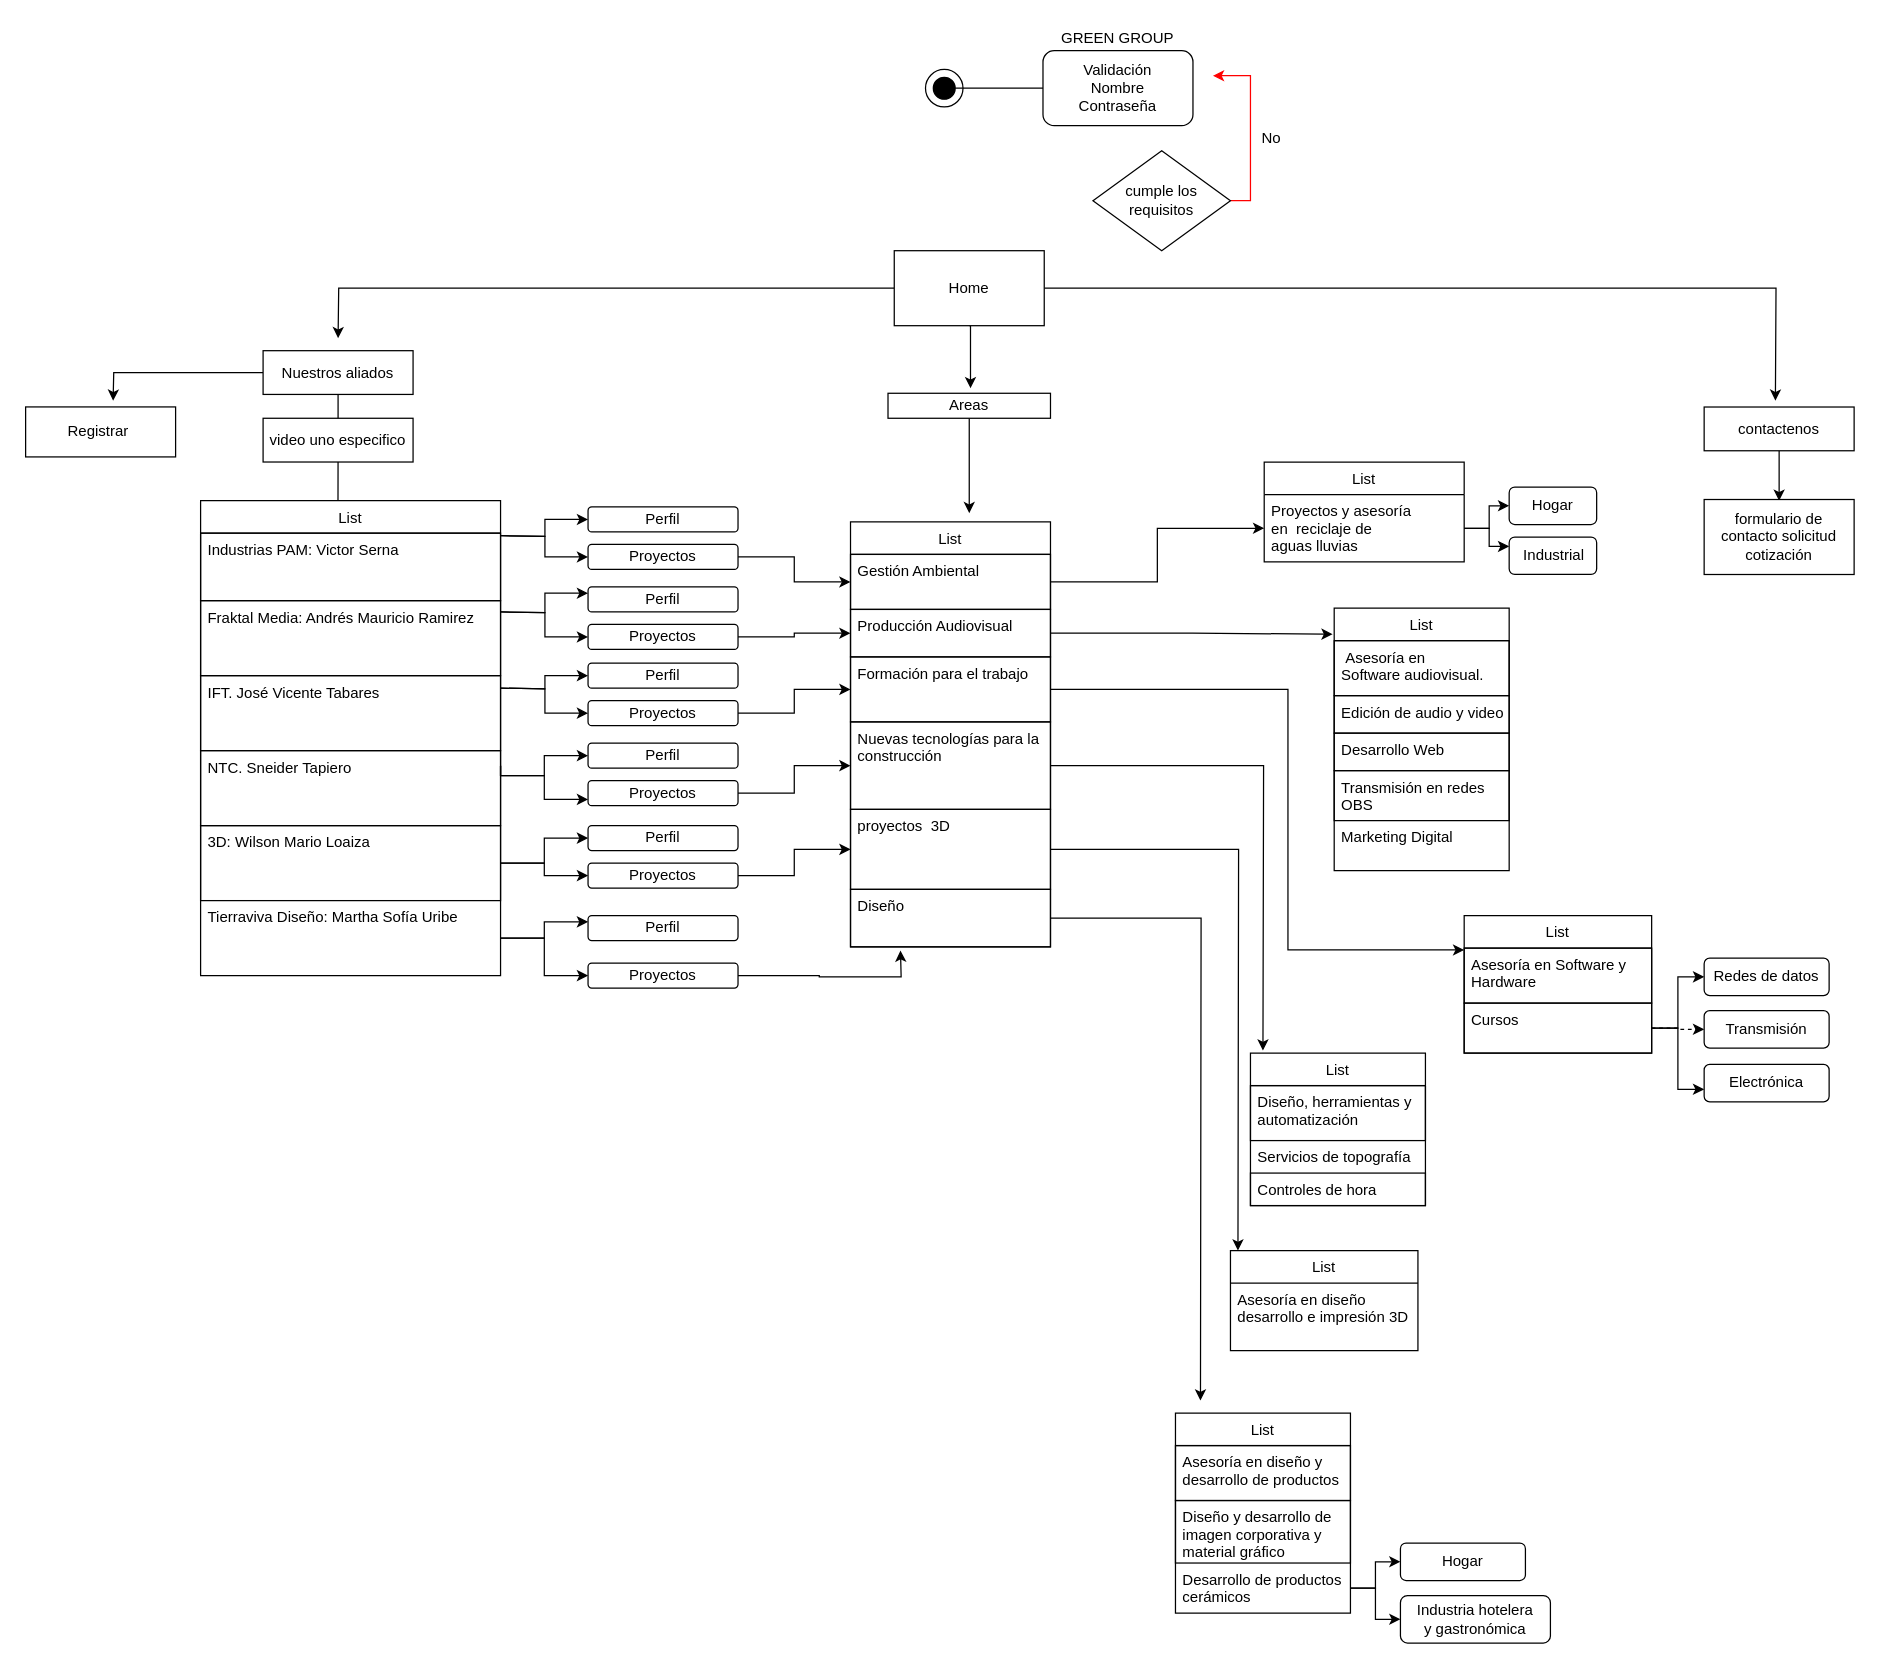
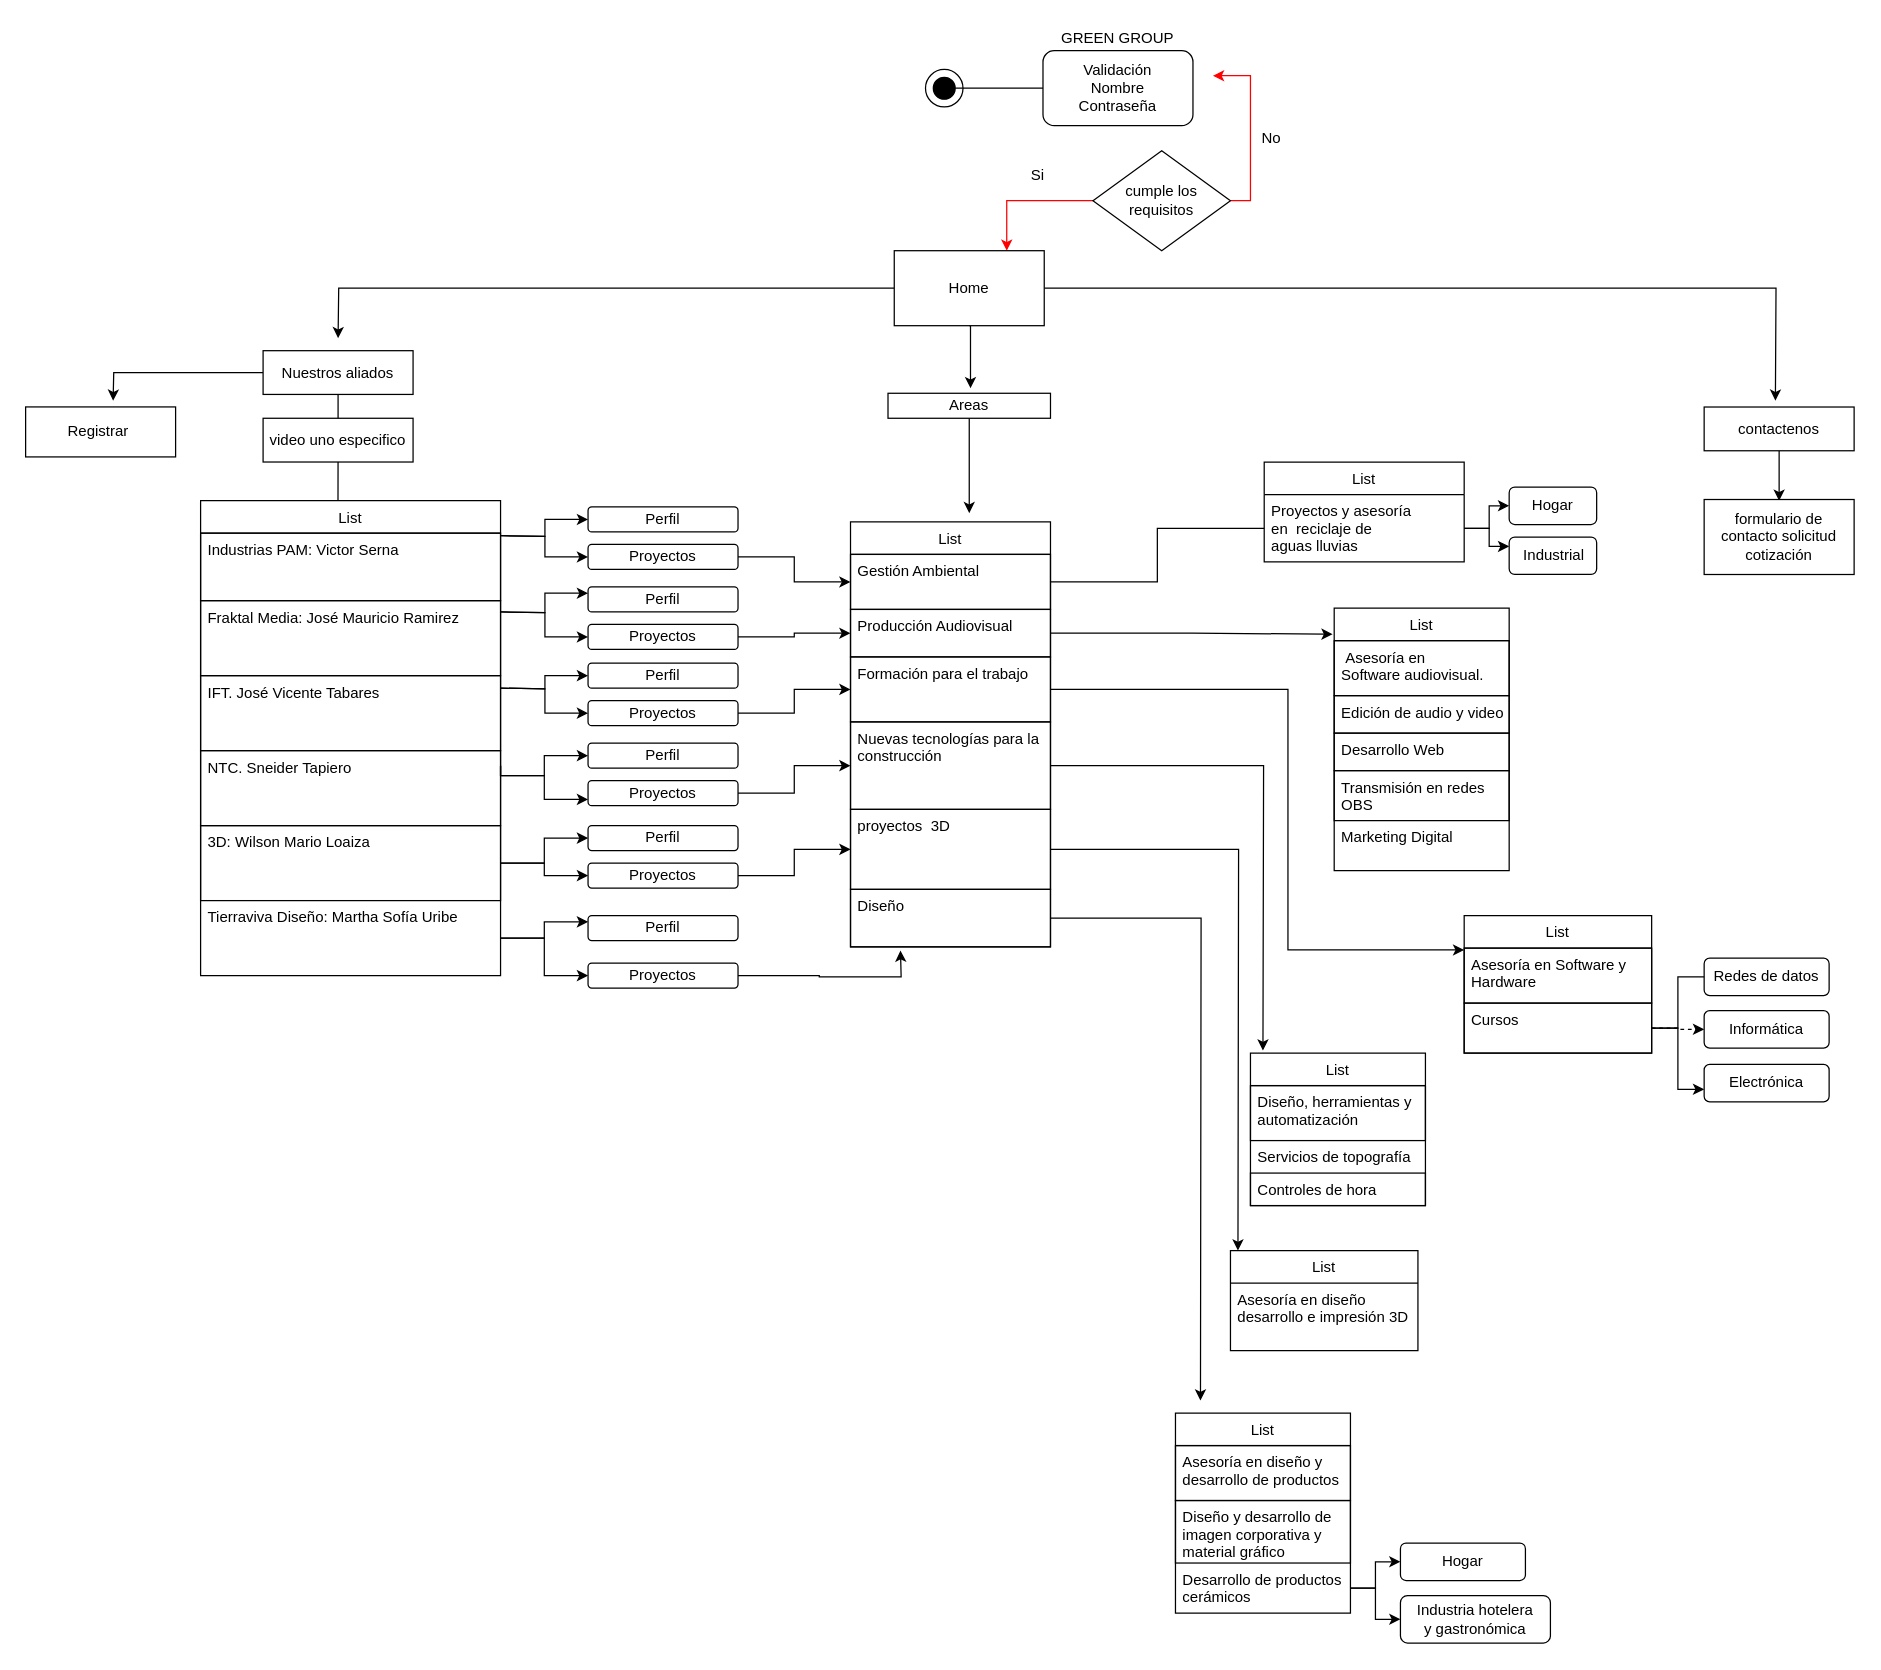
node "Si": added
edge "cumple los requisitos" -> "Home": added
edge "Gestión Ambiental" -> "Proyectos y asesoría en reciclaje de aguas lluvias": arrowhead classic -> none
node "Fraktal Media: Andrés Mauricio Ramirez": label "Fraktal Media: Andrés Mauricio Ramirez" -> "Fraktal Media: José Mauricio Ramirez"
edge "Cursos" -> "Redes de datos": arrowhead classic -> none
node "Transmisión": label "Transmisión" -> "Informática"
